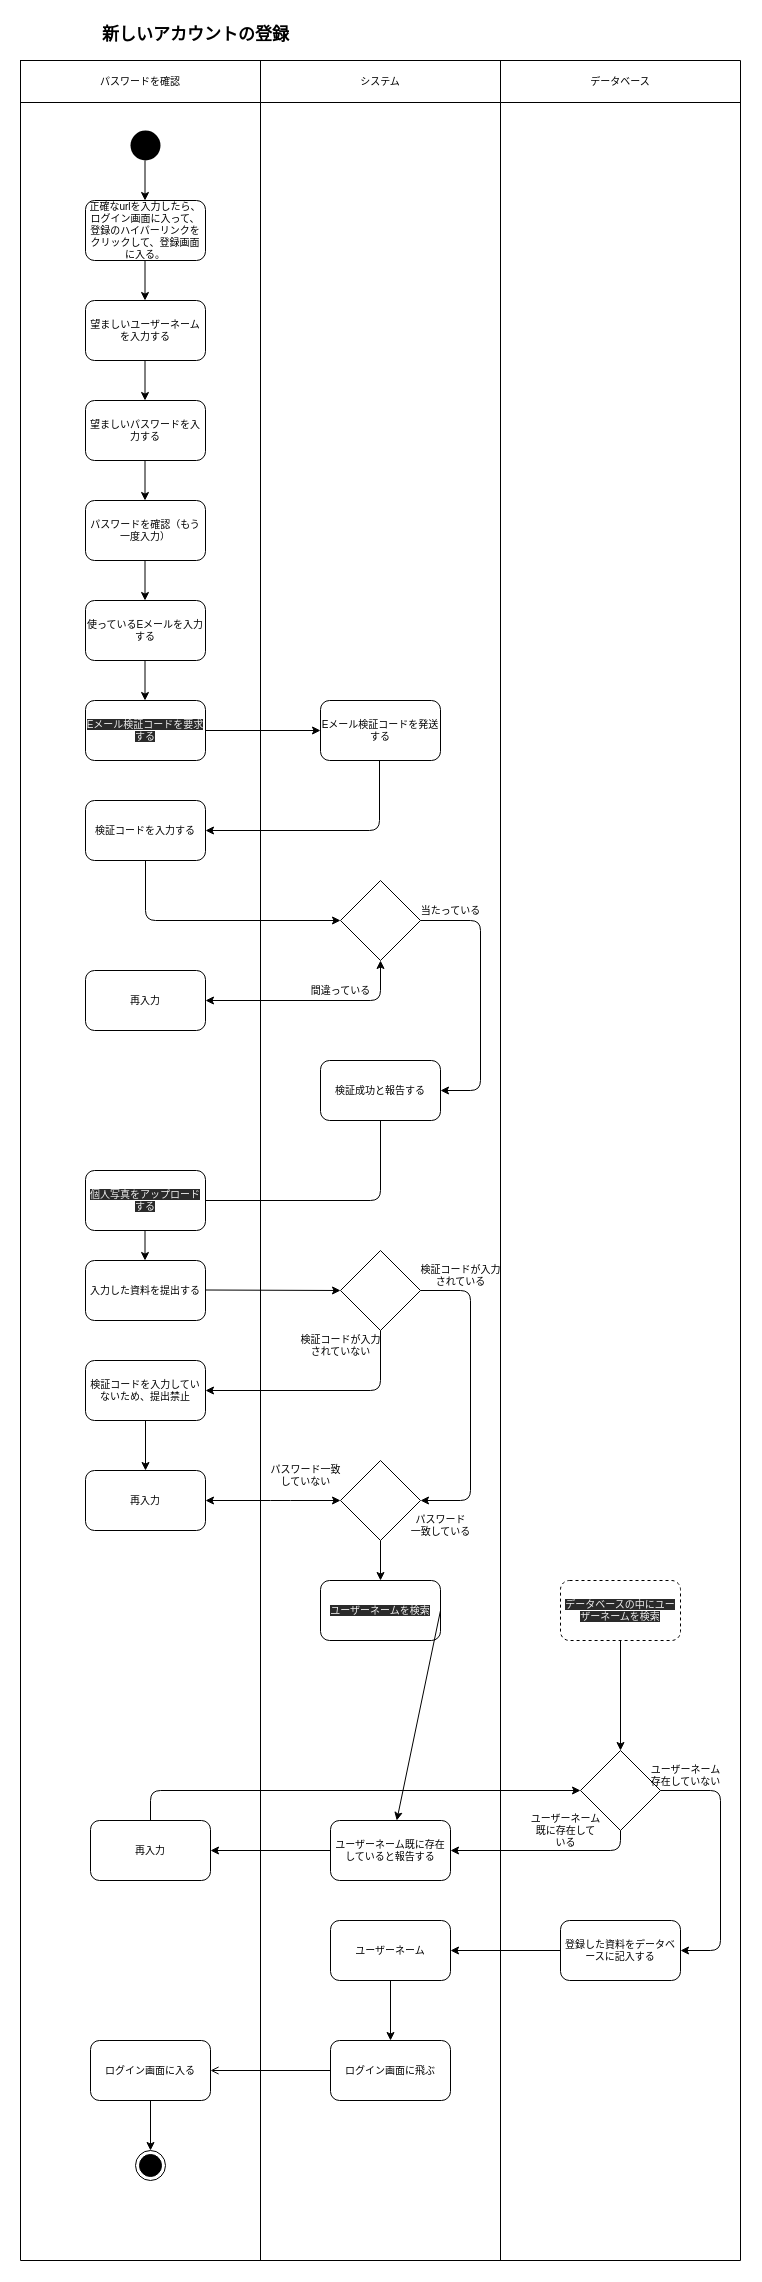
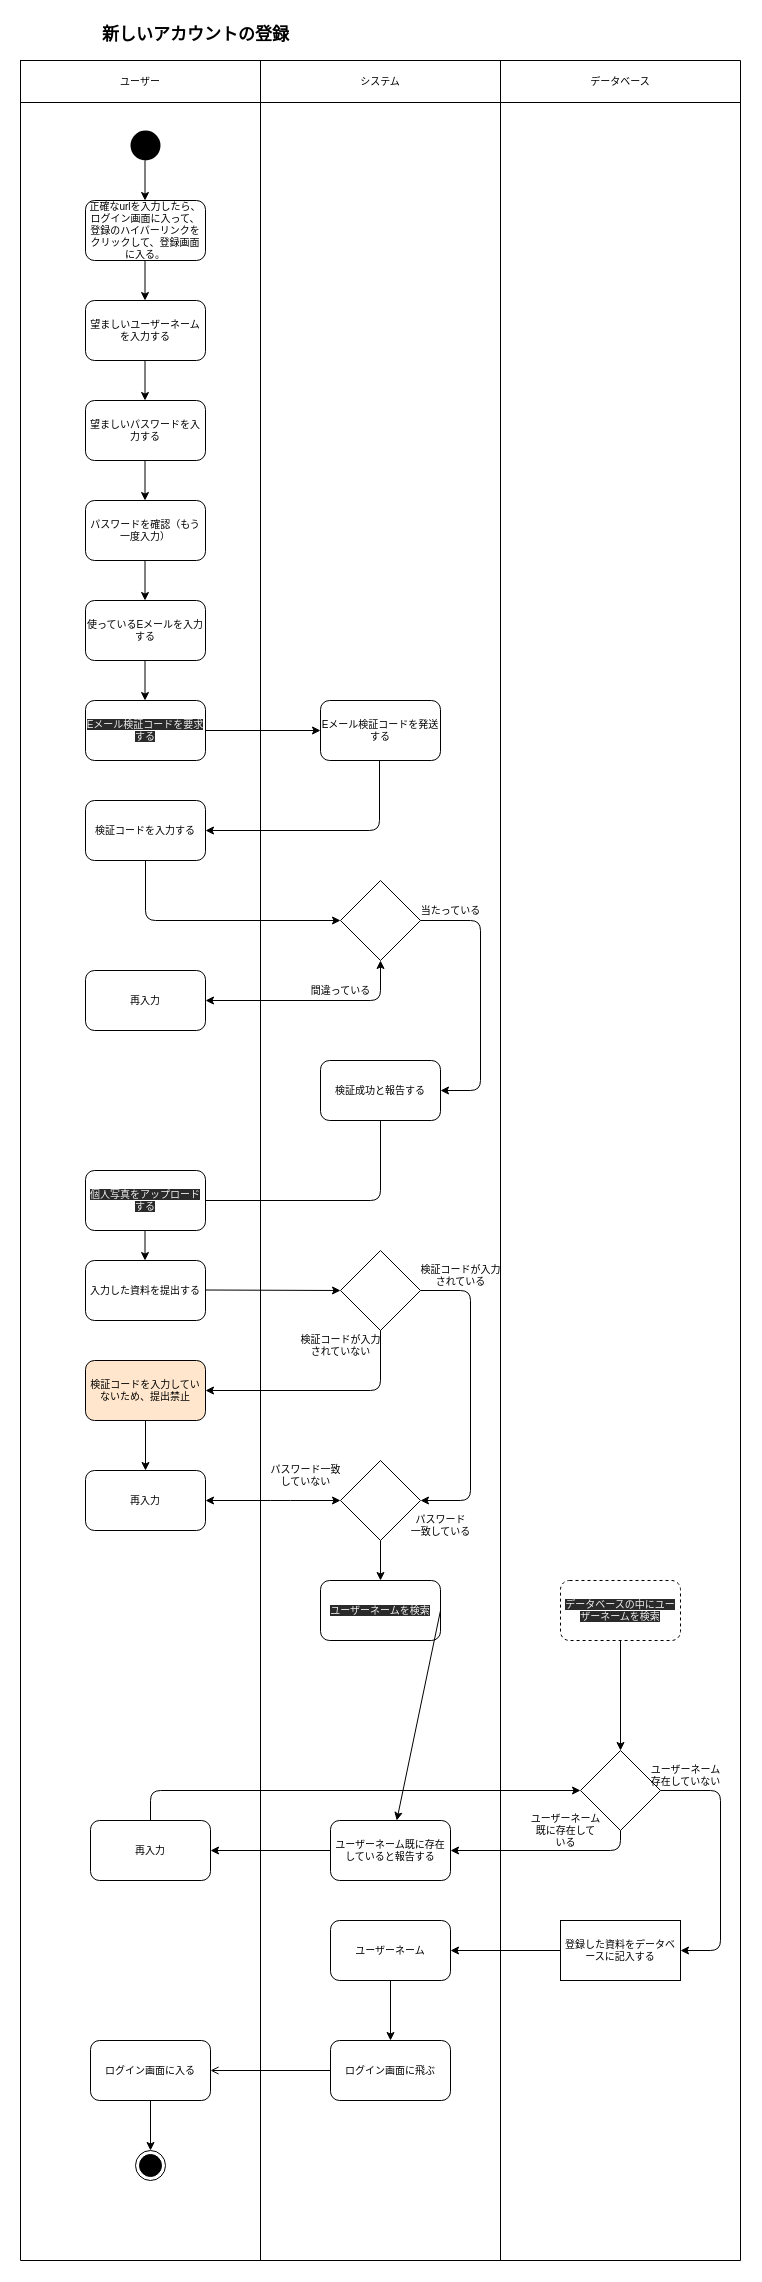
node "パスワードを確認": label "パスワードを確認" -> "ユーザー"
node "検証コードを入力していないため、提出禁止": fillcolor #ffffff -> #ffe6cc
node "登録した資料をデータベースに記入する": shape rounded rectangle -> rectangle
